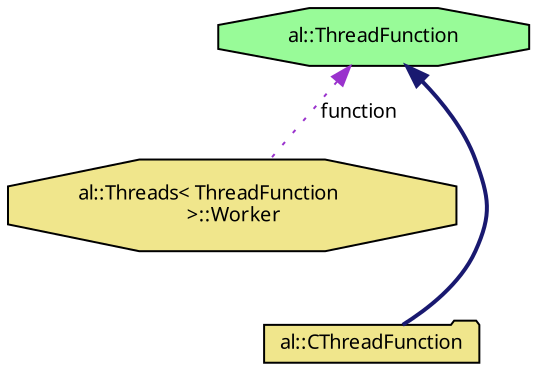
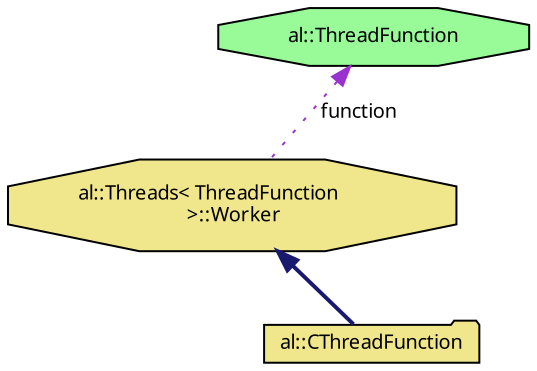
edge "al::CThreadFunction" -> "al::ThreadFunction": now "al::CThreadFunction" -> "al::Threads< ThreadFunction >::Worker"
